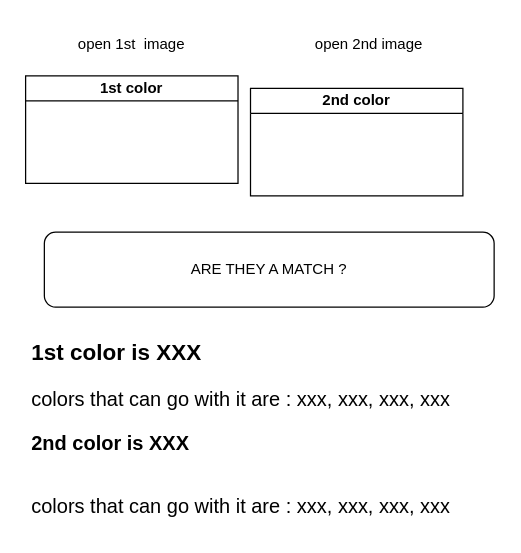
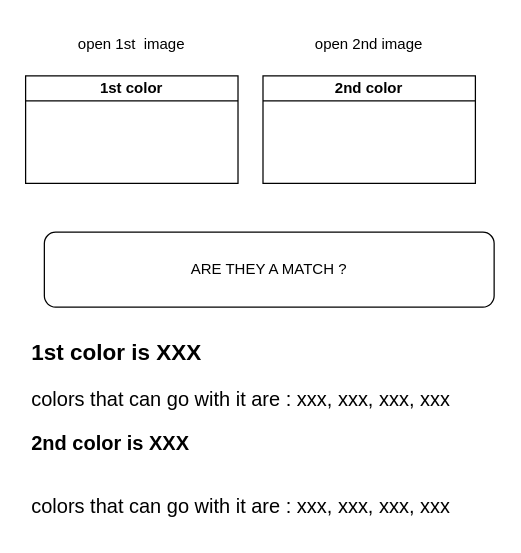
node "2nd color": moved (357, 142) -> (369, 129)
